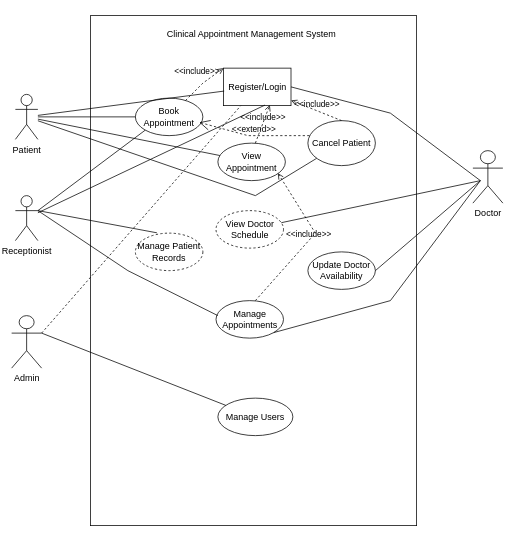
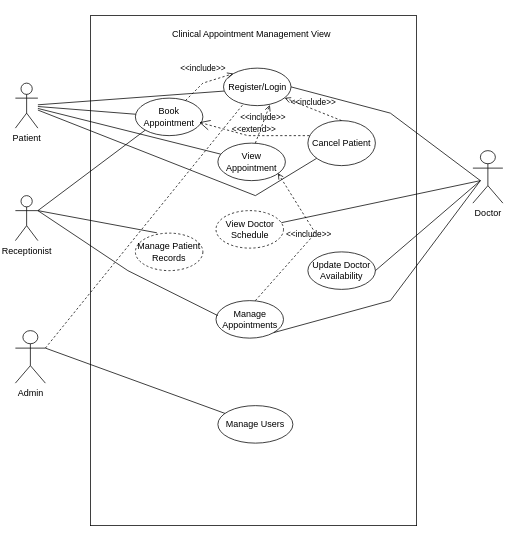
node "Clinical Appointment Management System": label "Clinical Appointment Management System" -> "Clinical Appointment Management View"
node "Register/Login": shape rectangle -> ellipse
node "Patient": moved (27, 117) -> (27, 105)
edge "Register/Login" -- "Receptionist": removed
node "Admin": moved (27, 342) -> (30, 357)
node "Manage Users": moved (255, 417) -> (255, 424)
